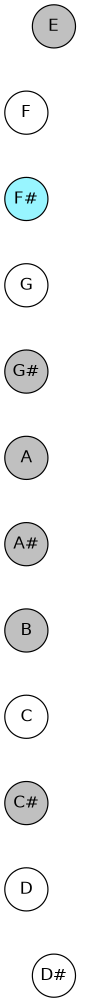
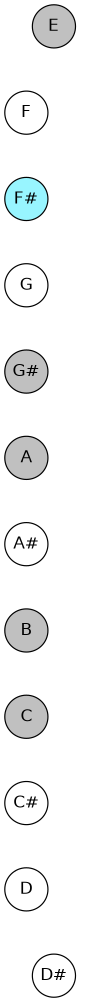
node "A#": fillcolor gray -> white
node "C": fillcolor white -> gray
node "C#": fillcolor gray -> white
